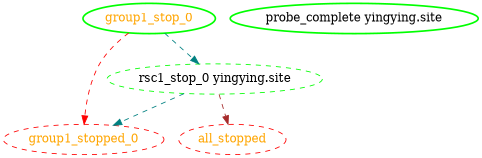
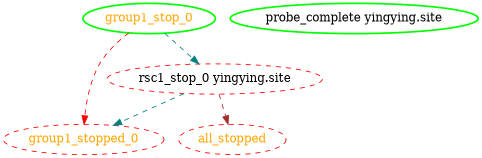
node "rsc1_stop_0 yingying.site": color green -> red
